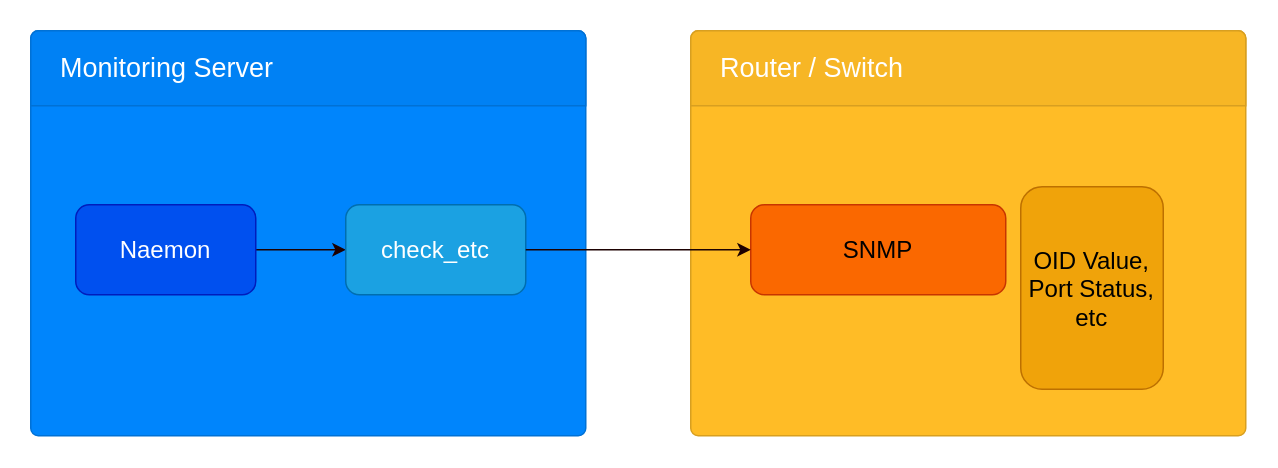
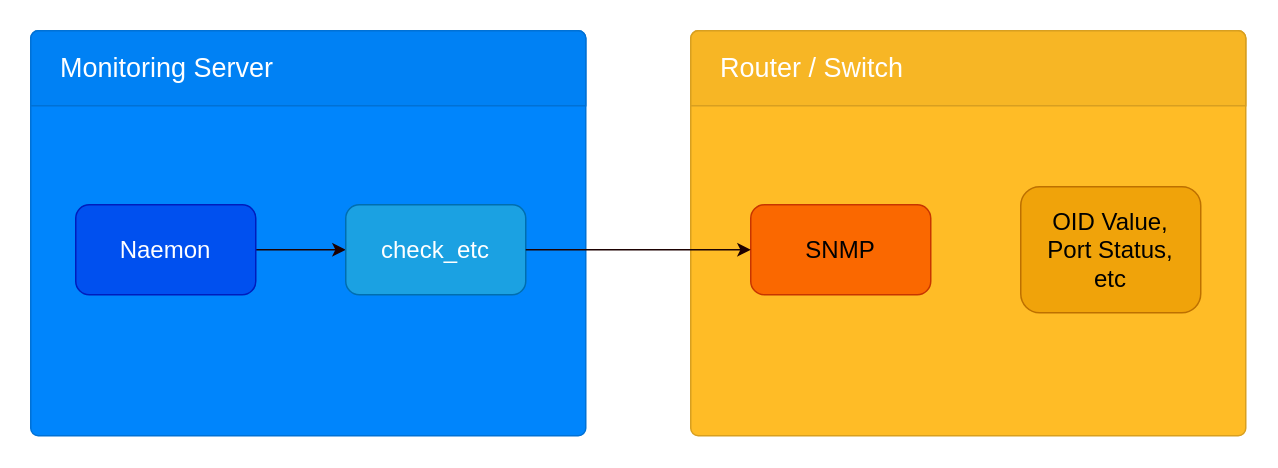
node "SNMP": size 255x90 -> 180x90
node "OID Value, Port Status, etc": size 143x203 -> 180x126
